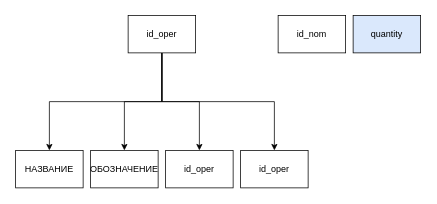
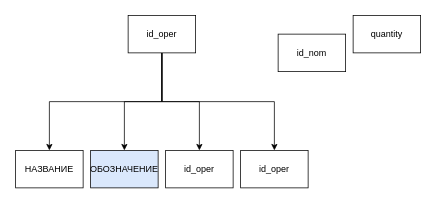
node "id_nom": moved (312, 34) -> (312, 53)
node "quantity": fillcolor #dae8fc -> #ffffff
node "ОБОЗНАЧЕНИЕ": fillcolor #ffffff -> #dae8fc
